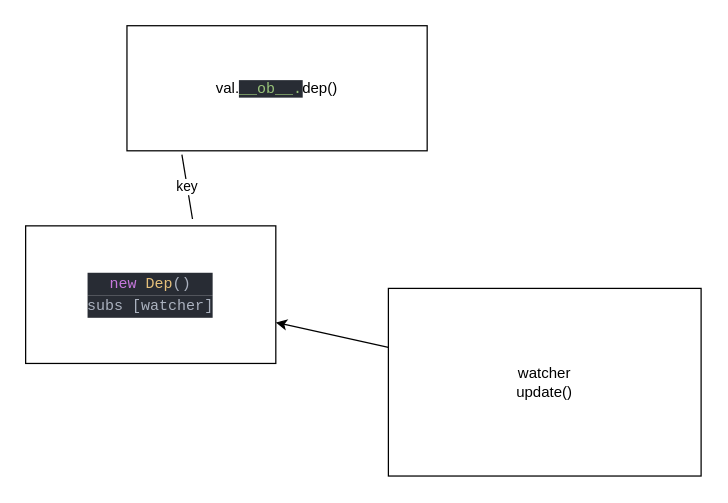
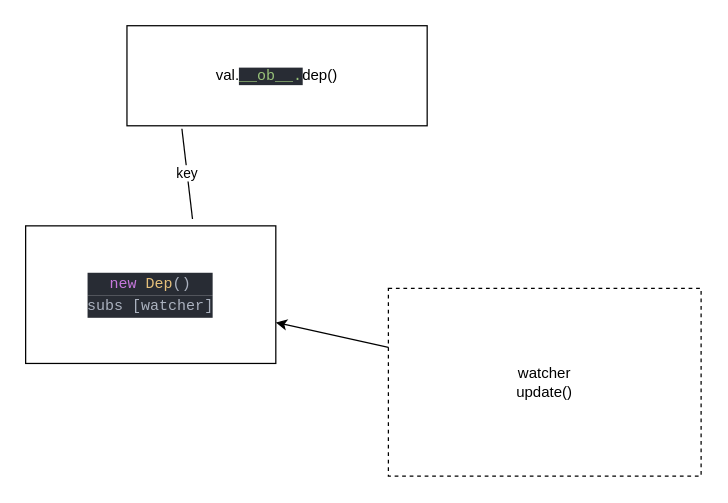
node "val.__ob__.dep()": size 300x125 -> 300x100
node "watcher update()": style solid -> dashed
